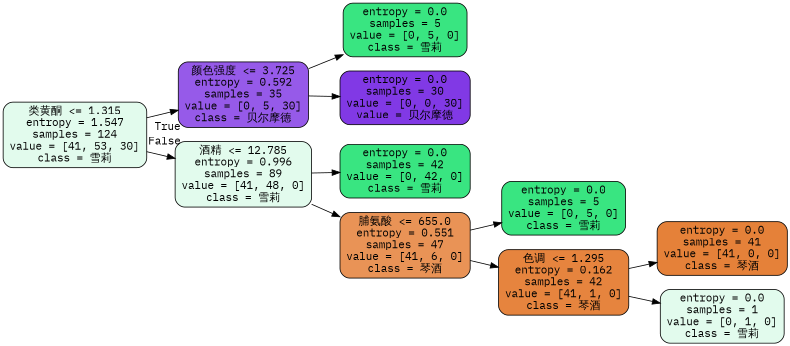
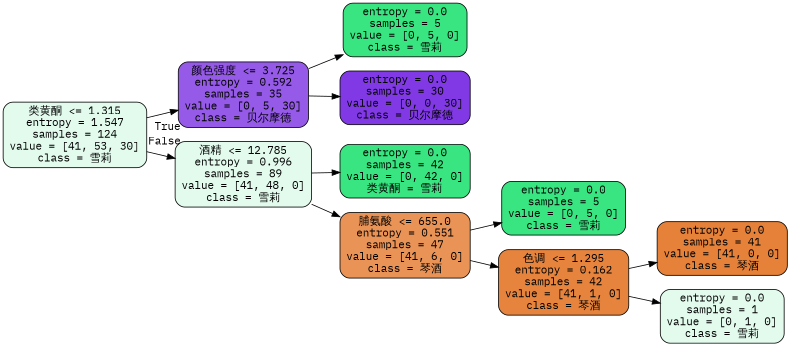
node "entropy = 0.0 samples = 30 value = [0, 0, 30] value = 贝尔摩德": label "entropy = 0.0 samples = 30 value = [0, 0, 30] value = 贝尔摩德" -> "entropy = 0.0 samples = 30 value = [0, 0, 30] class = 贝尔摩德"
node "entropy = 0.0 samples = 42 value = [0, 42, 0] class = 雪莉": label "entropy = 0.0 samples = 42 value = [0, 42, 0] class = 雪莉" -> "entropy = 0.0 samples = 42 value = [0, 42, 0] 类黄酮 = 雪莉"
